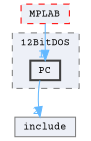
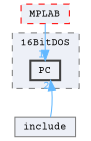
cluster "12BitDOS": label "12BitDOS" -> "16BitDOS"
edge "PC" -> "include": reversed
